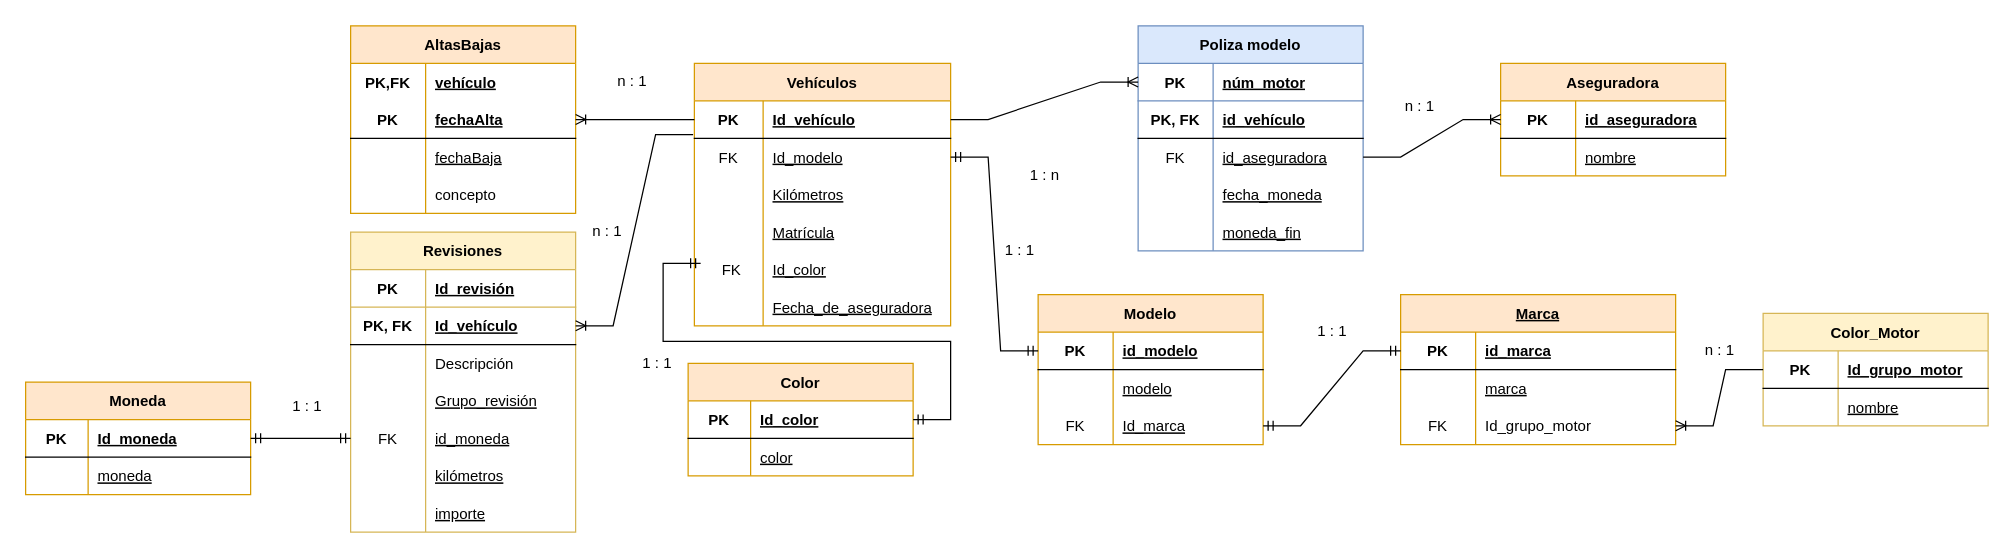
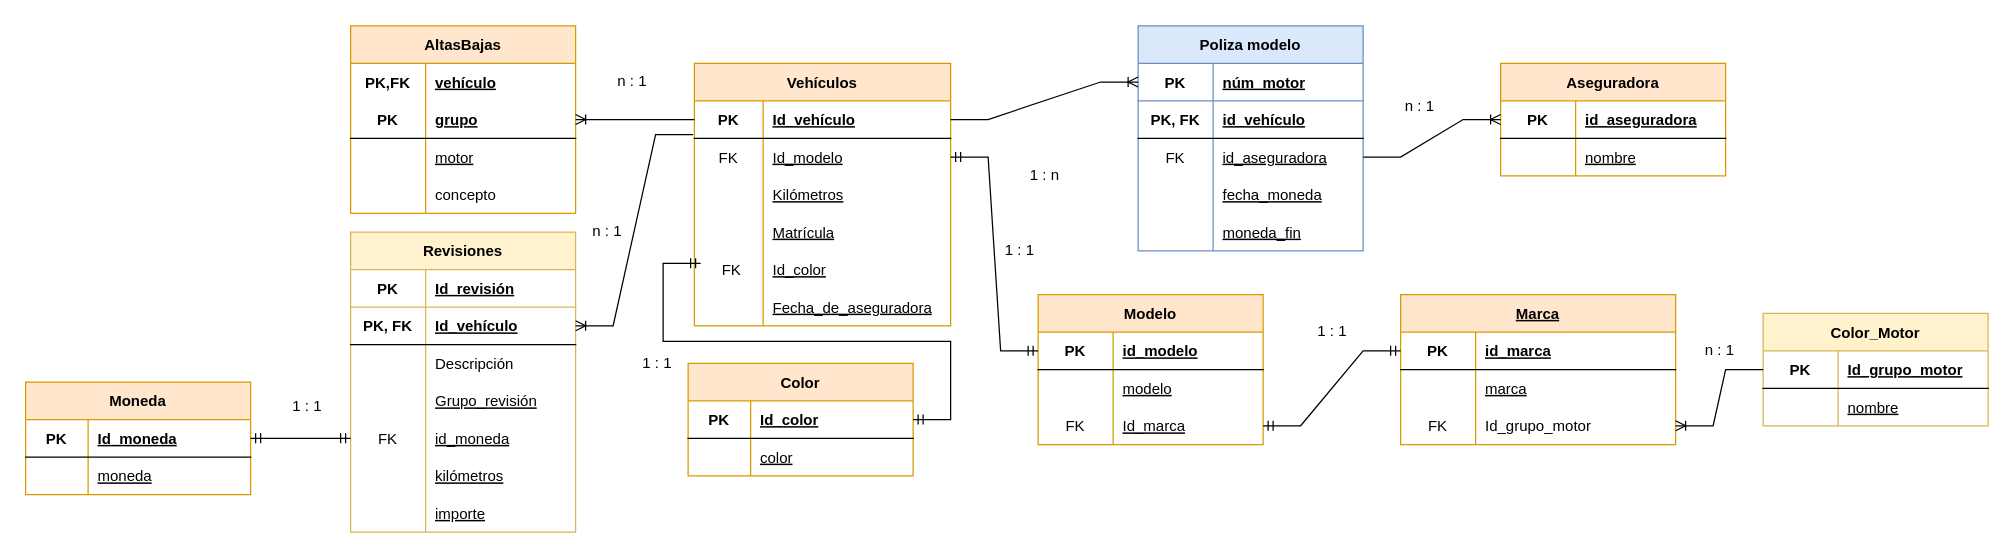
node "fechaAlta": label "fechaAlta" -> "grupo"
node "fechaBaja": label "fechaBaja" -> "motor"
